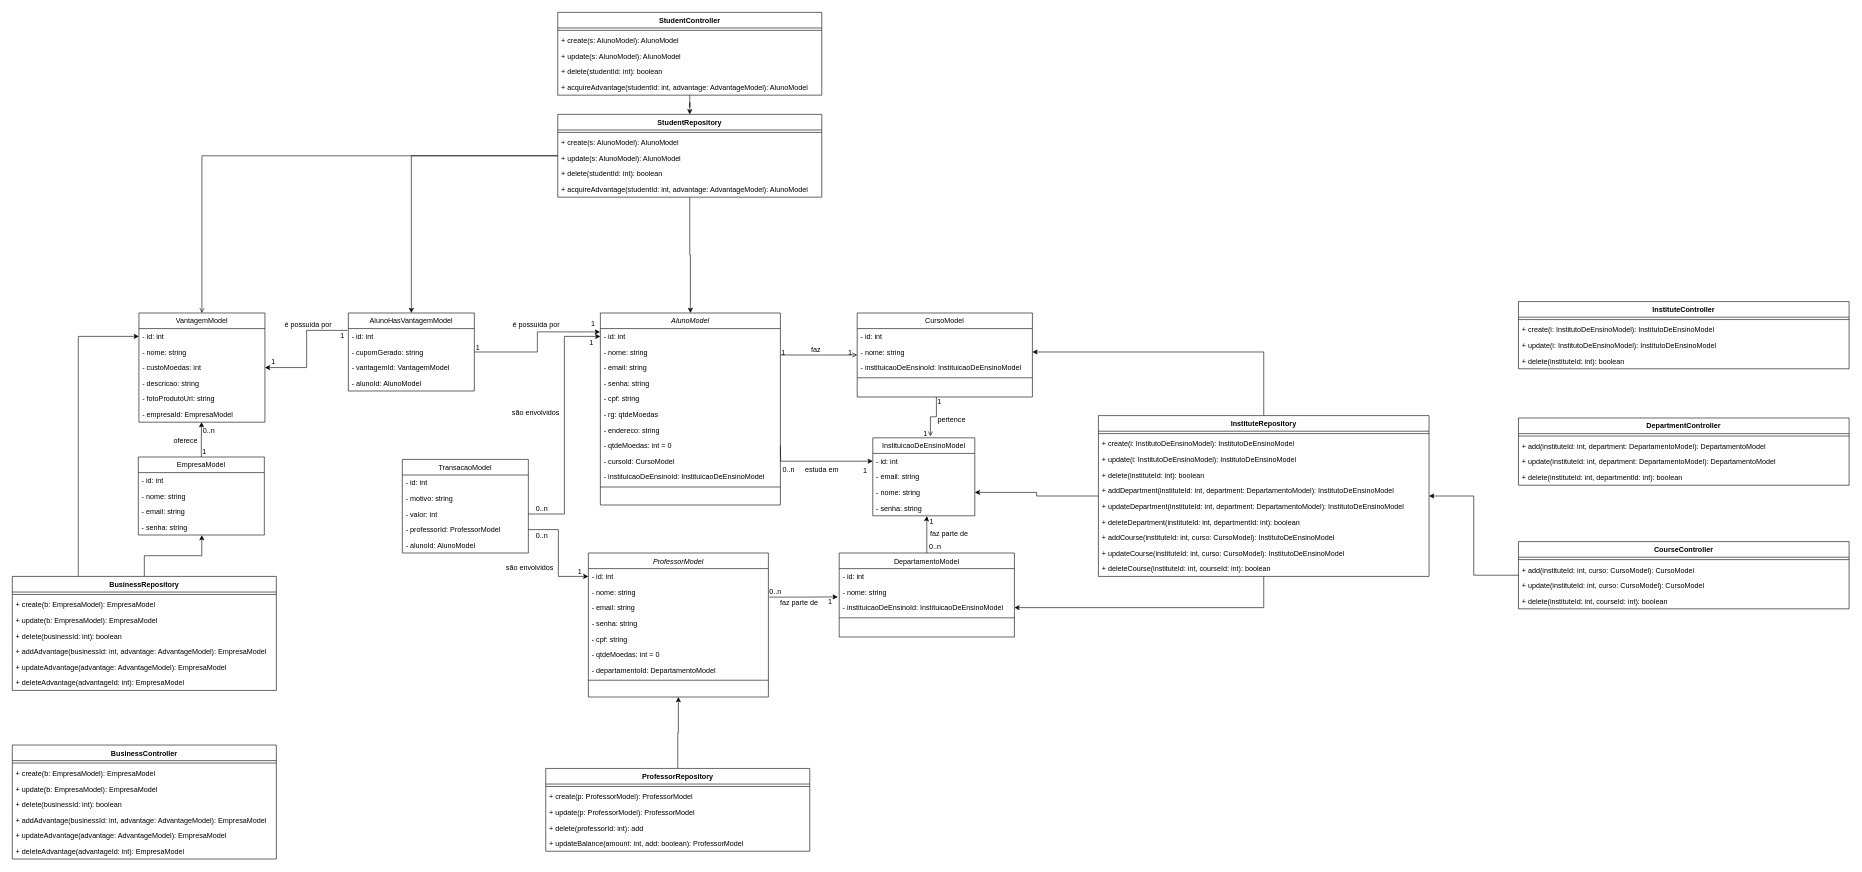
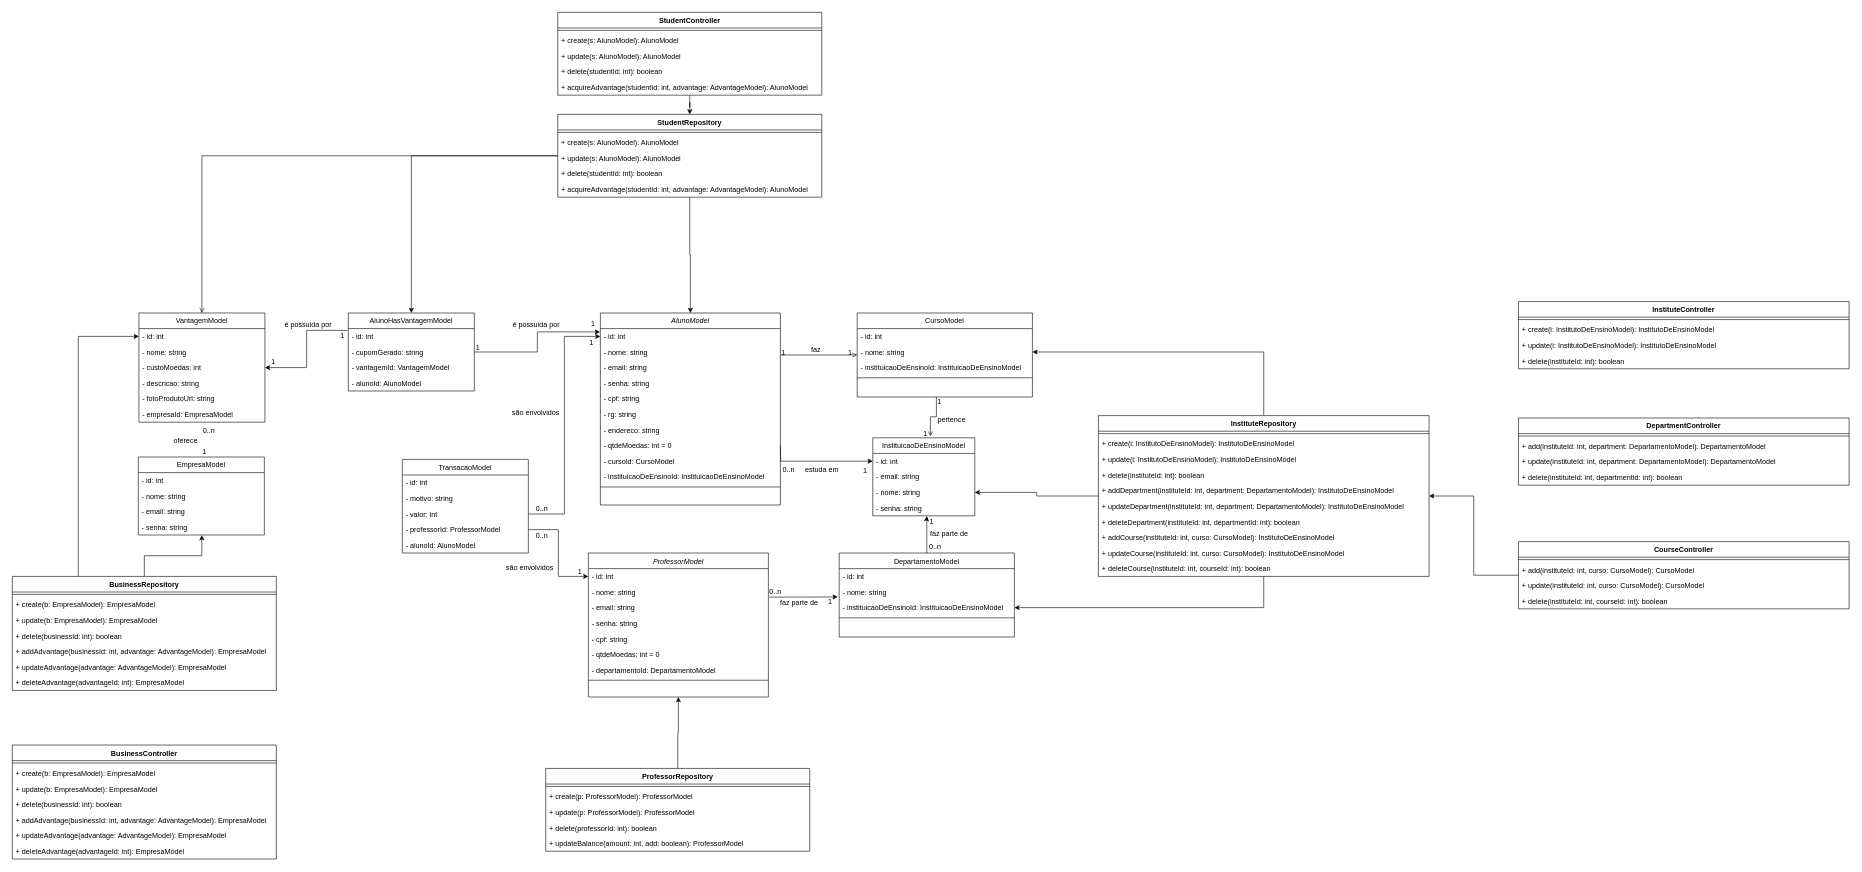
node "- rg: qtdeMoedas": label "- rg: qtdeMoedas" -> "- rg: string"
edge "EmpresaModel" -> "- empresaId: EmpresaModel": removed
node "+ delete(professorId: int): add": label "+ delete(professorId: int): add" -> "+ delete(professorId: int): boolean"
